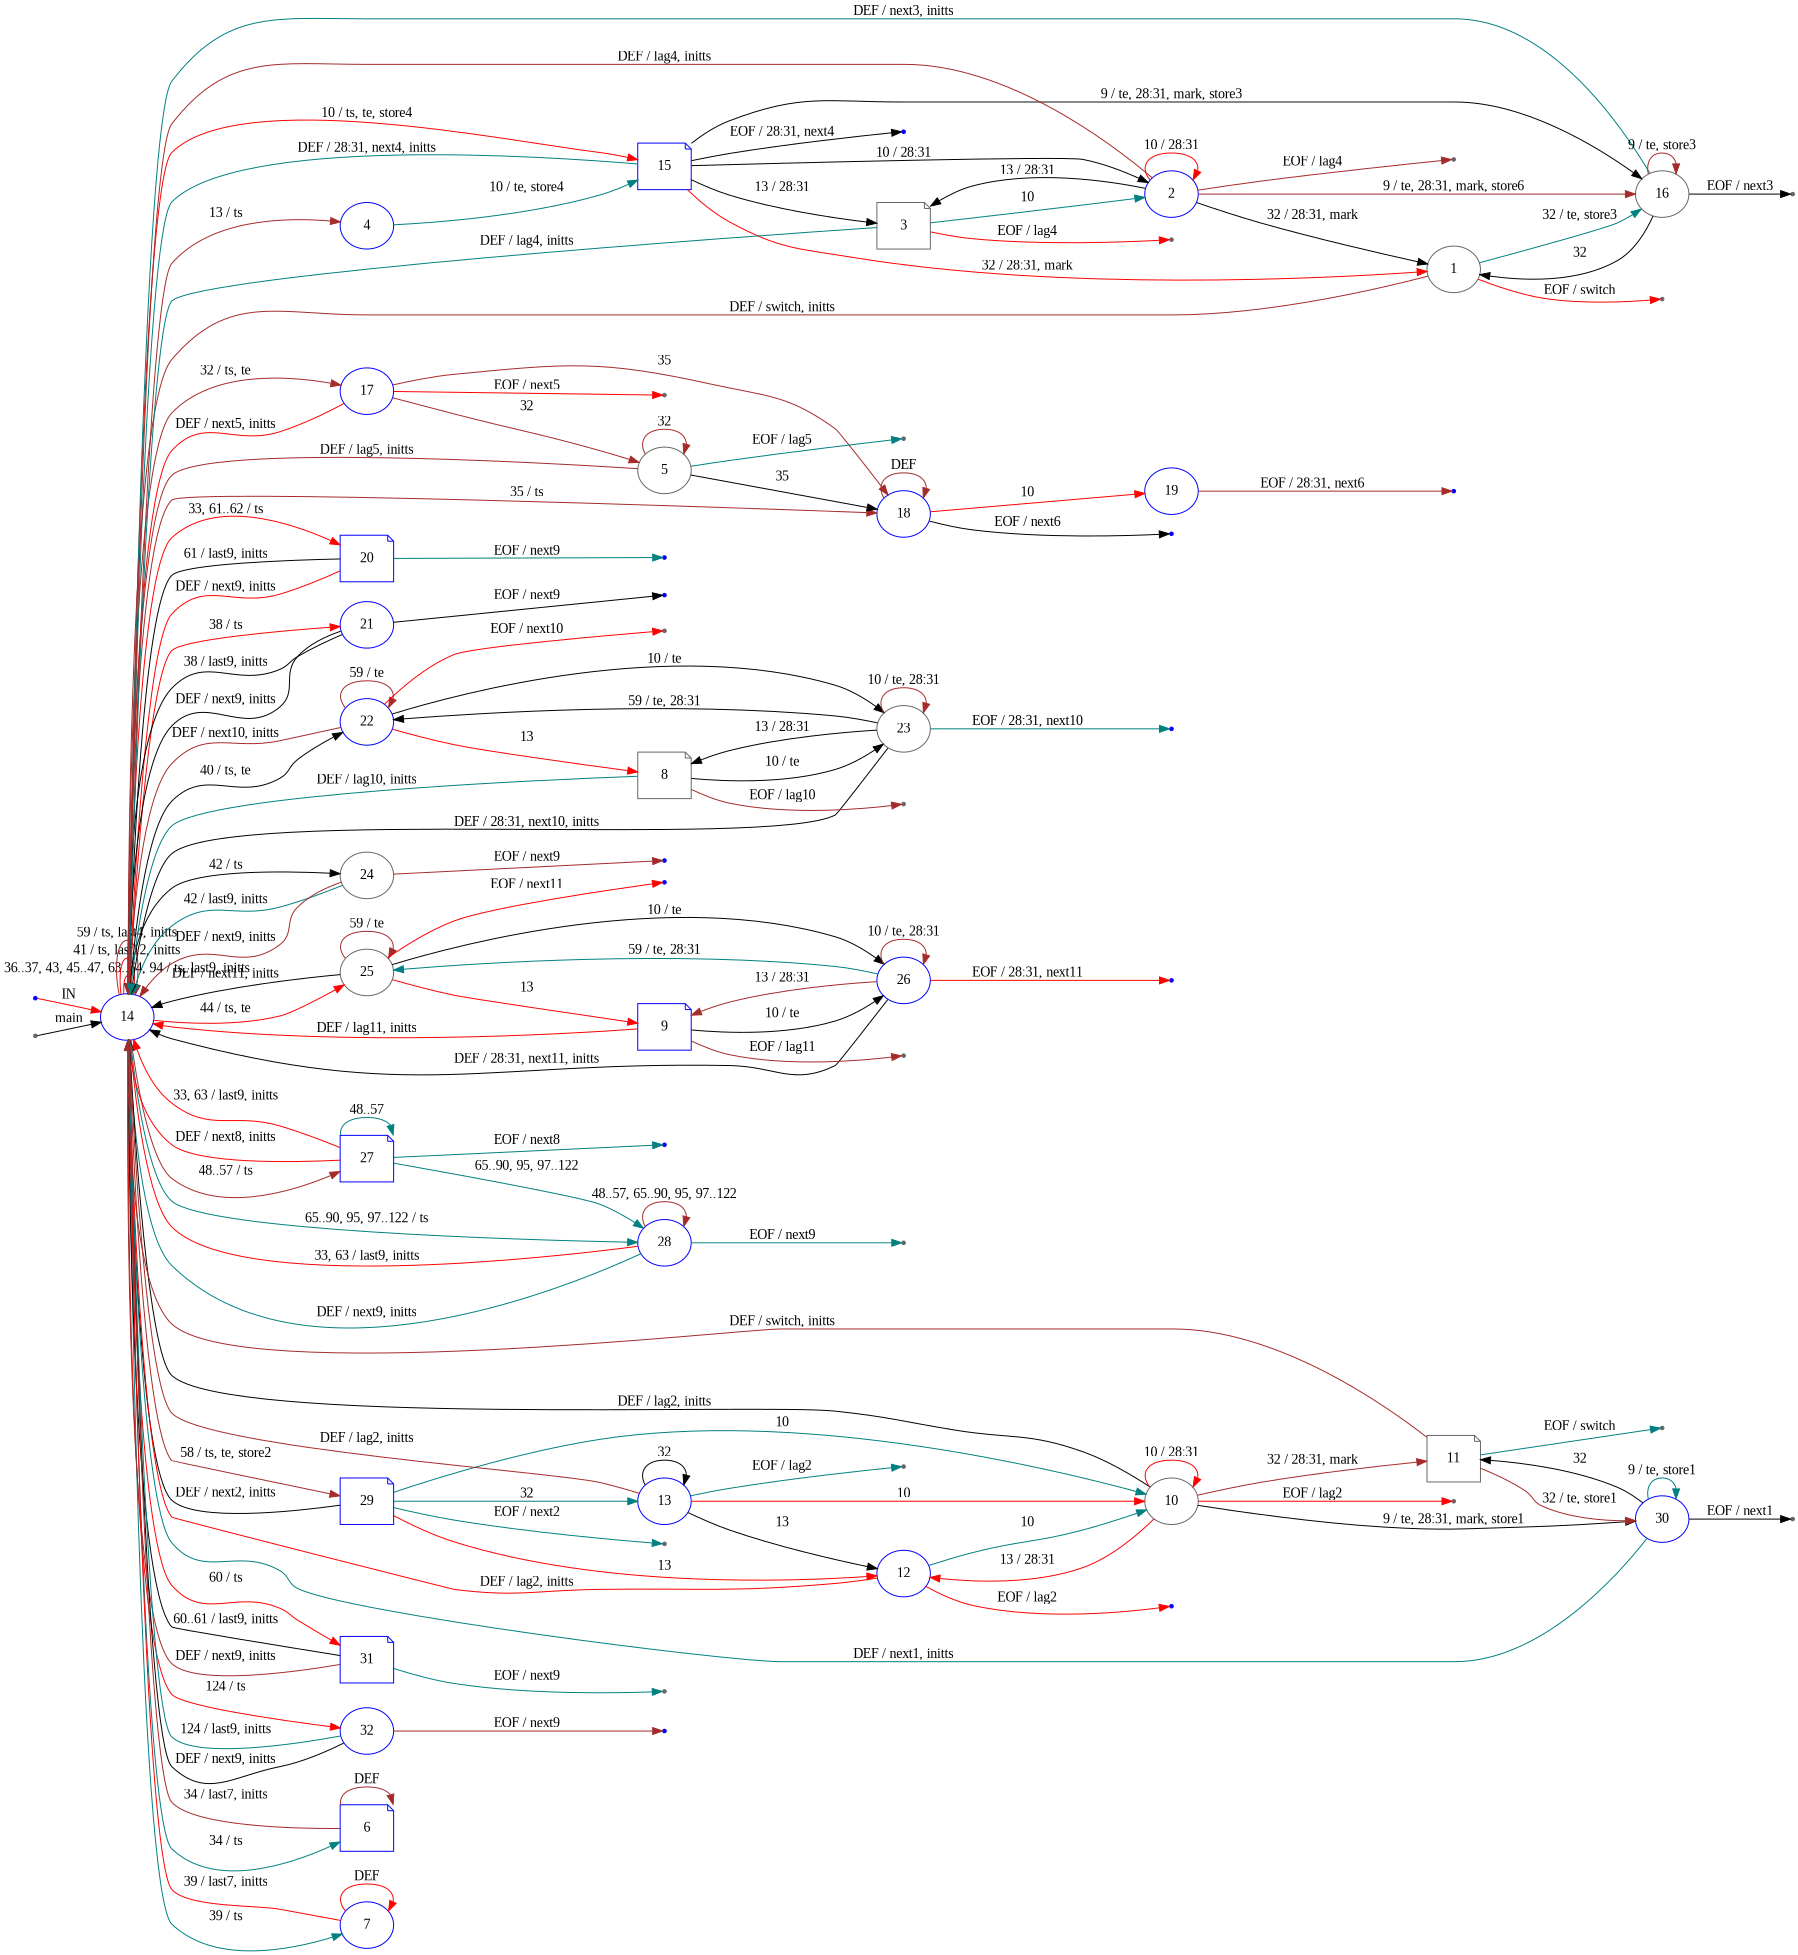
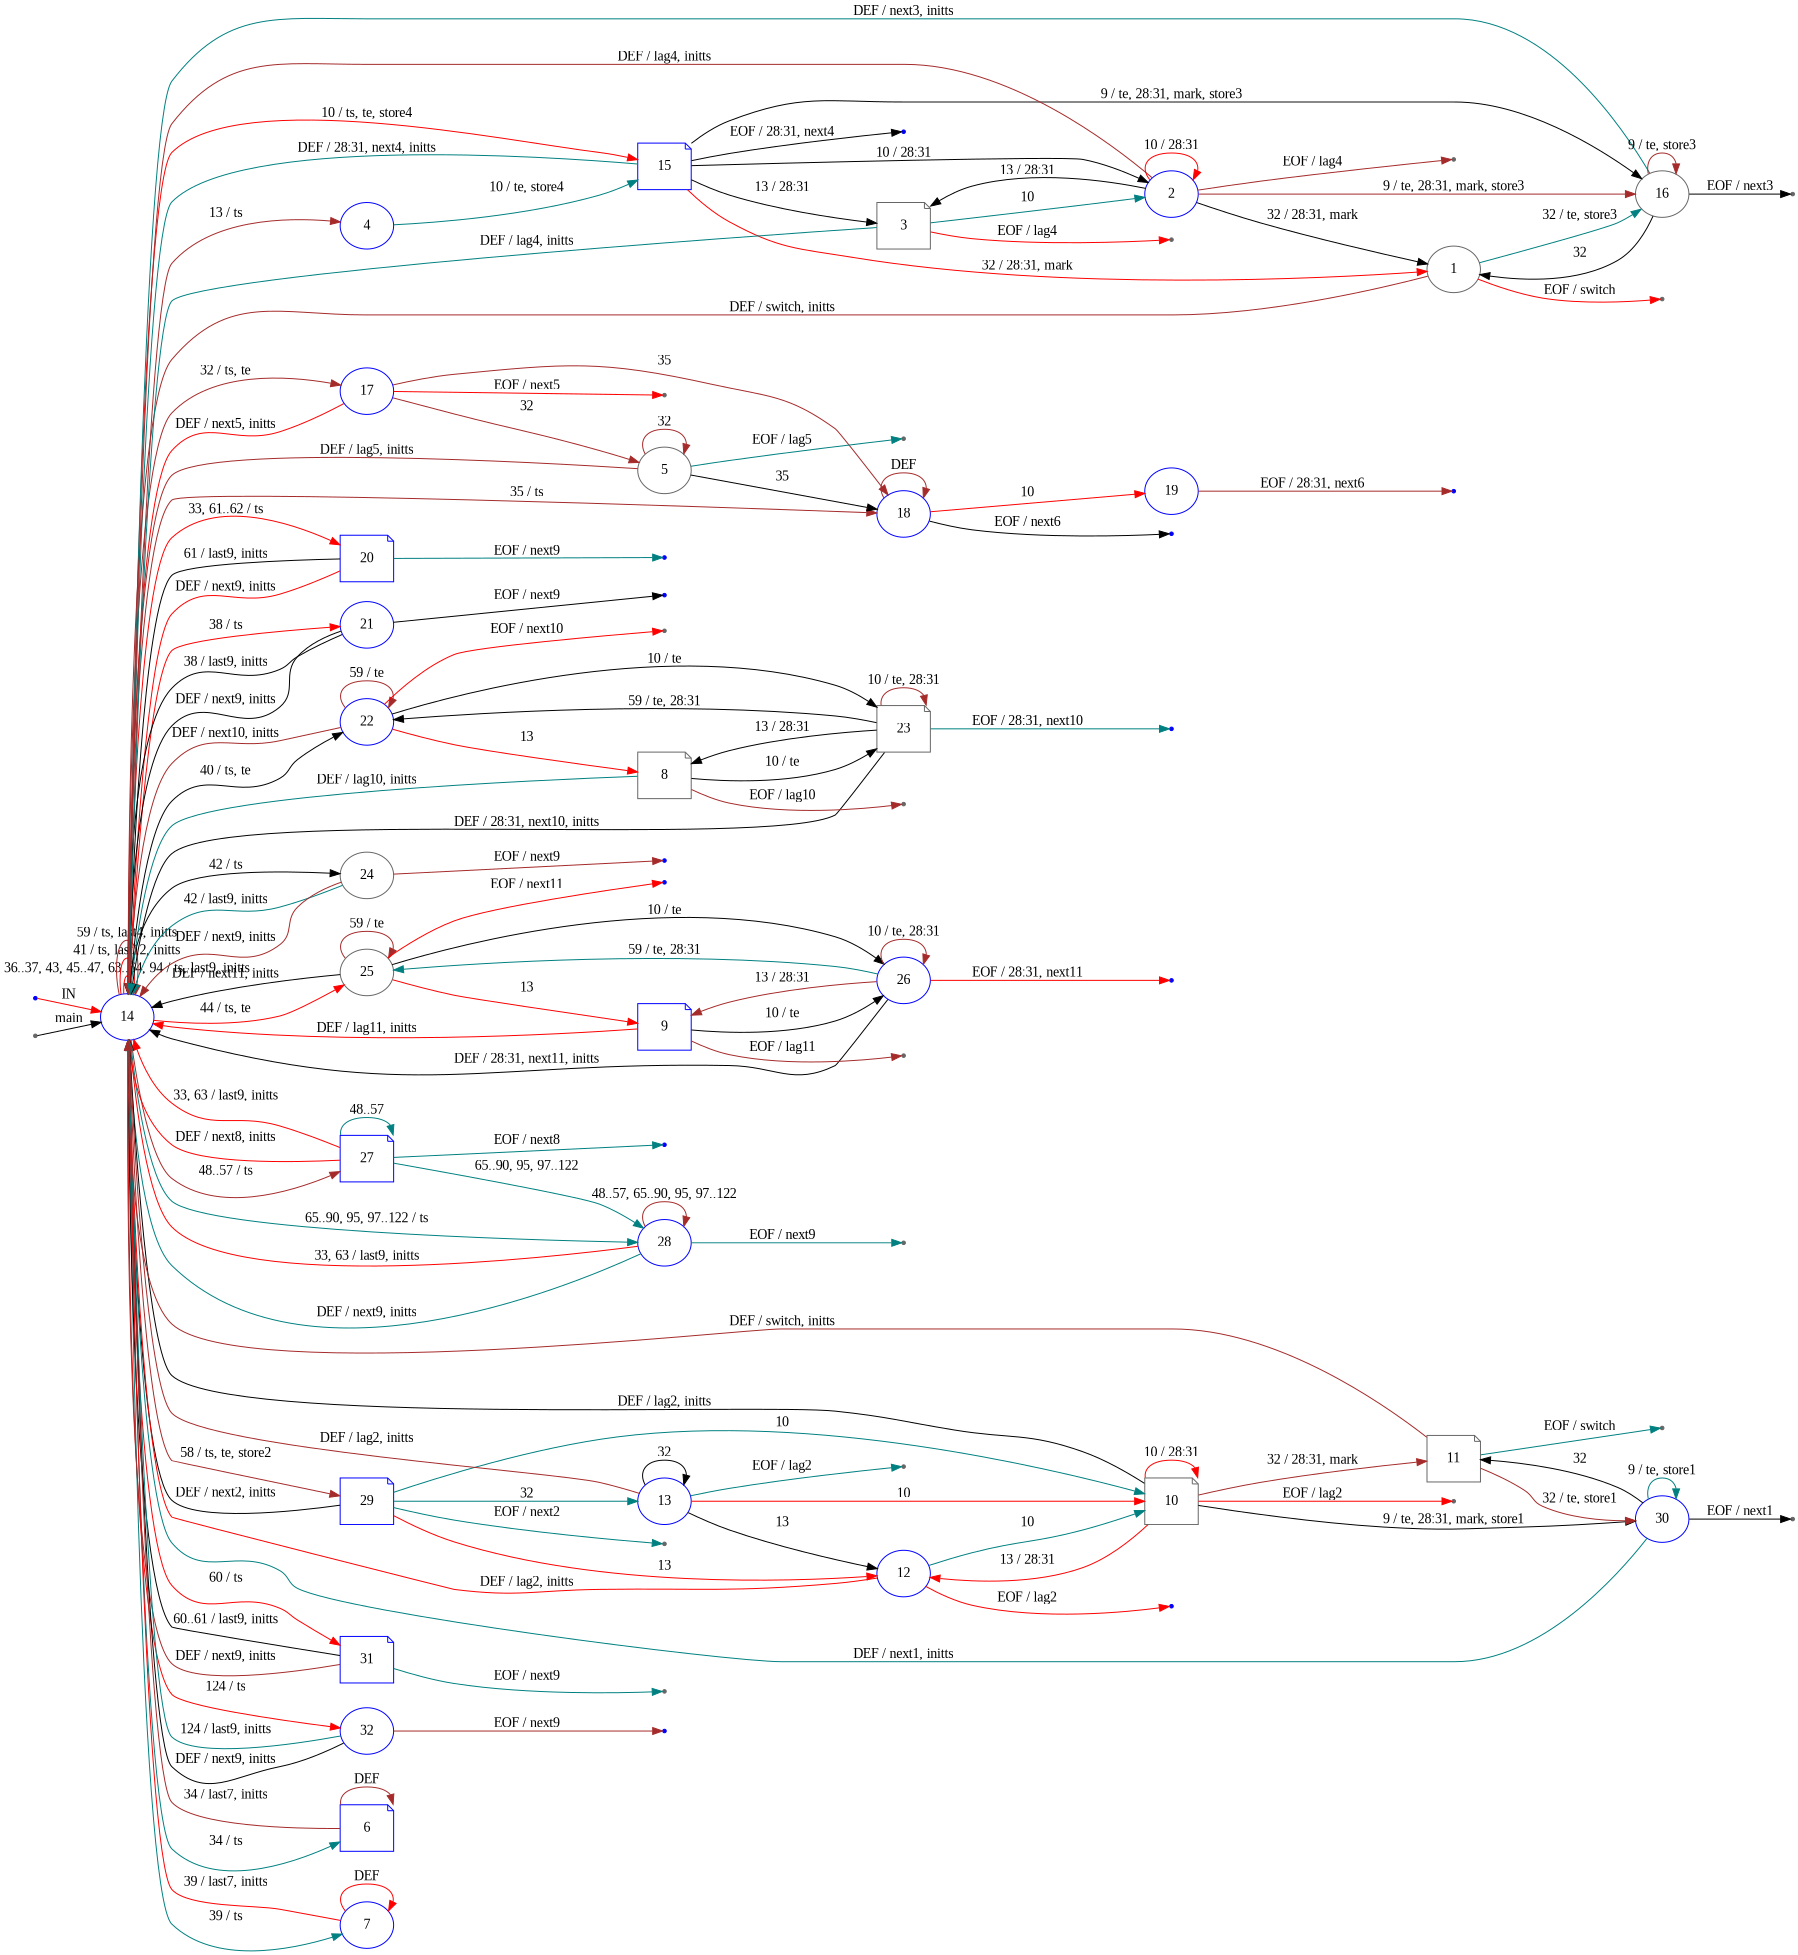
edge "2" -> "16": label "9 / te, 28:31, mark, store6" -> "9 / te, 28:31, mark, store3"
node "23": shape ellipse -> note
node "10": shape ellipse -> note
